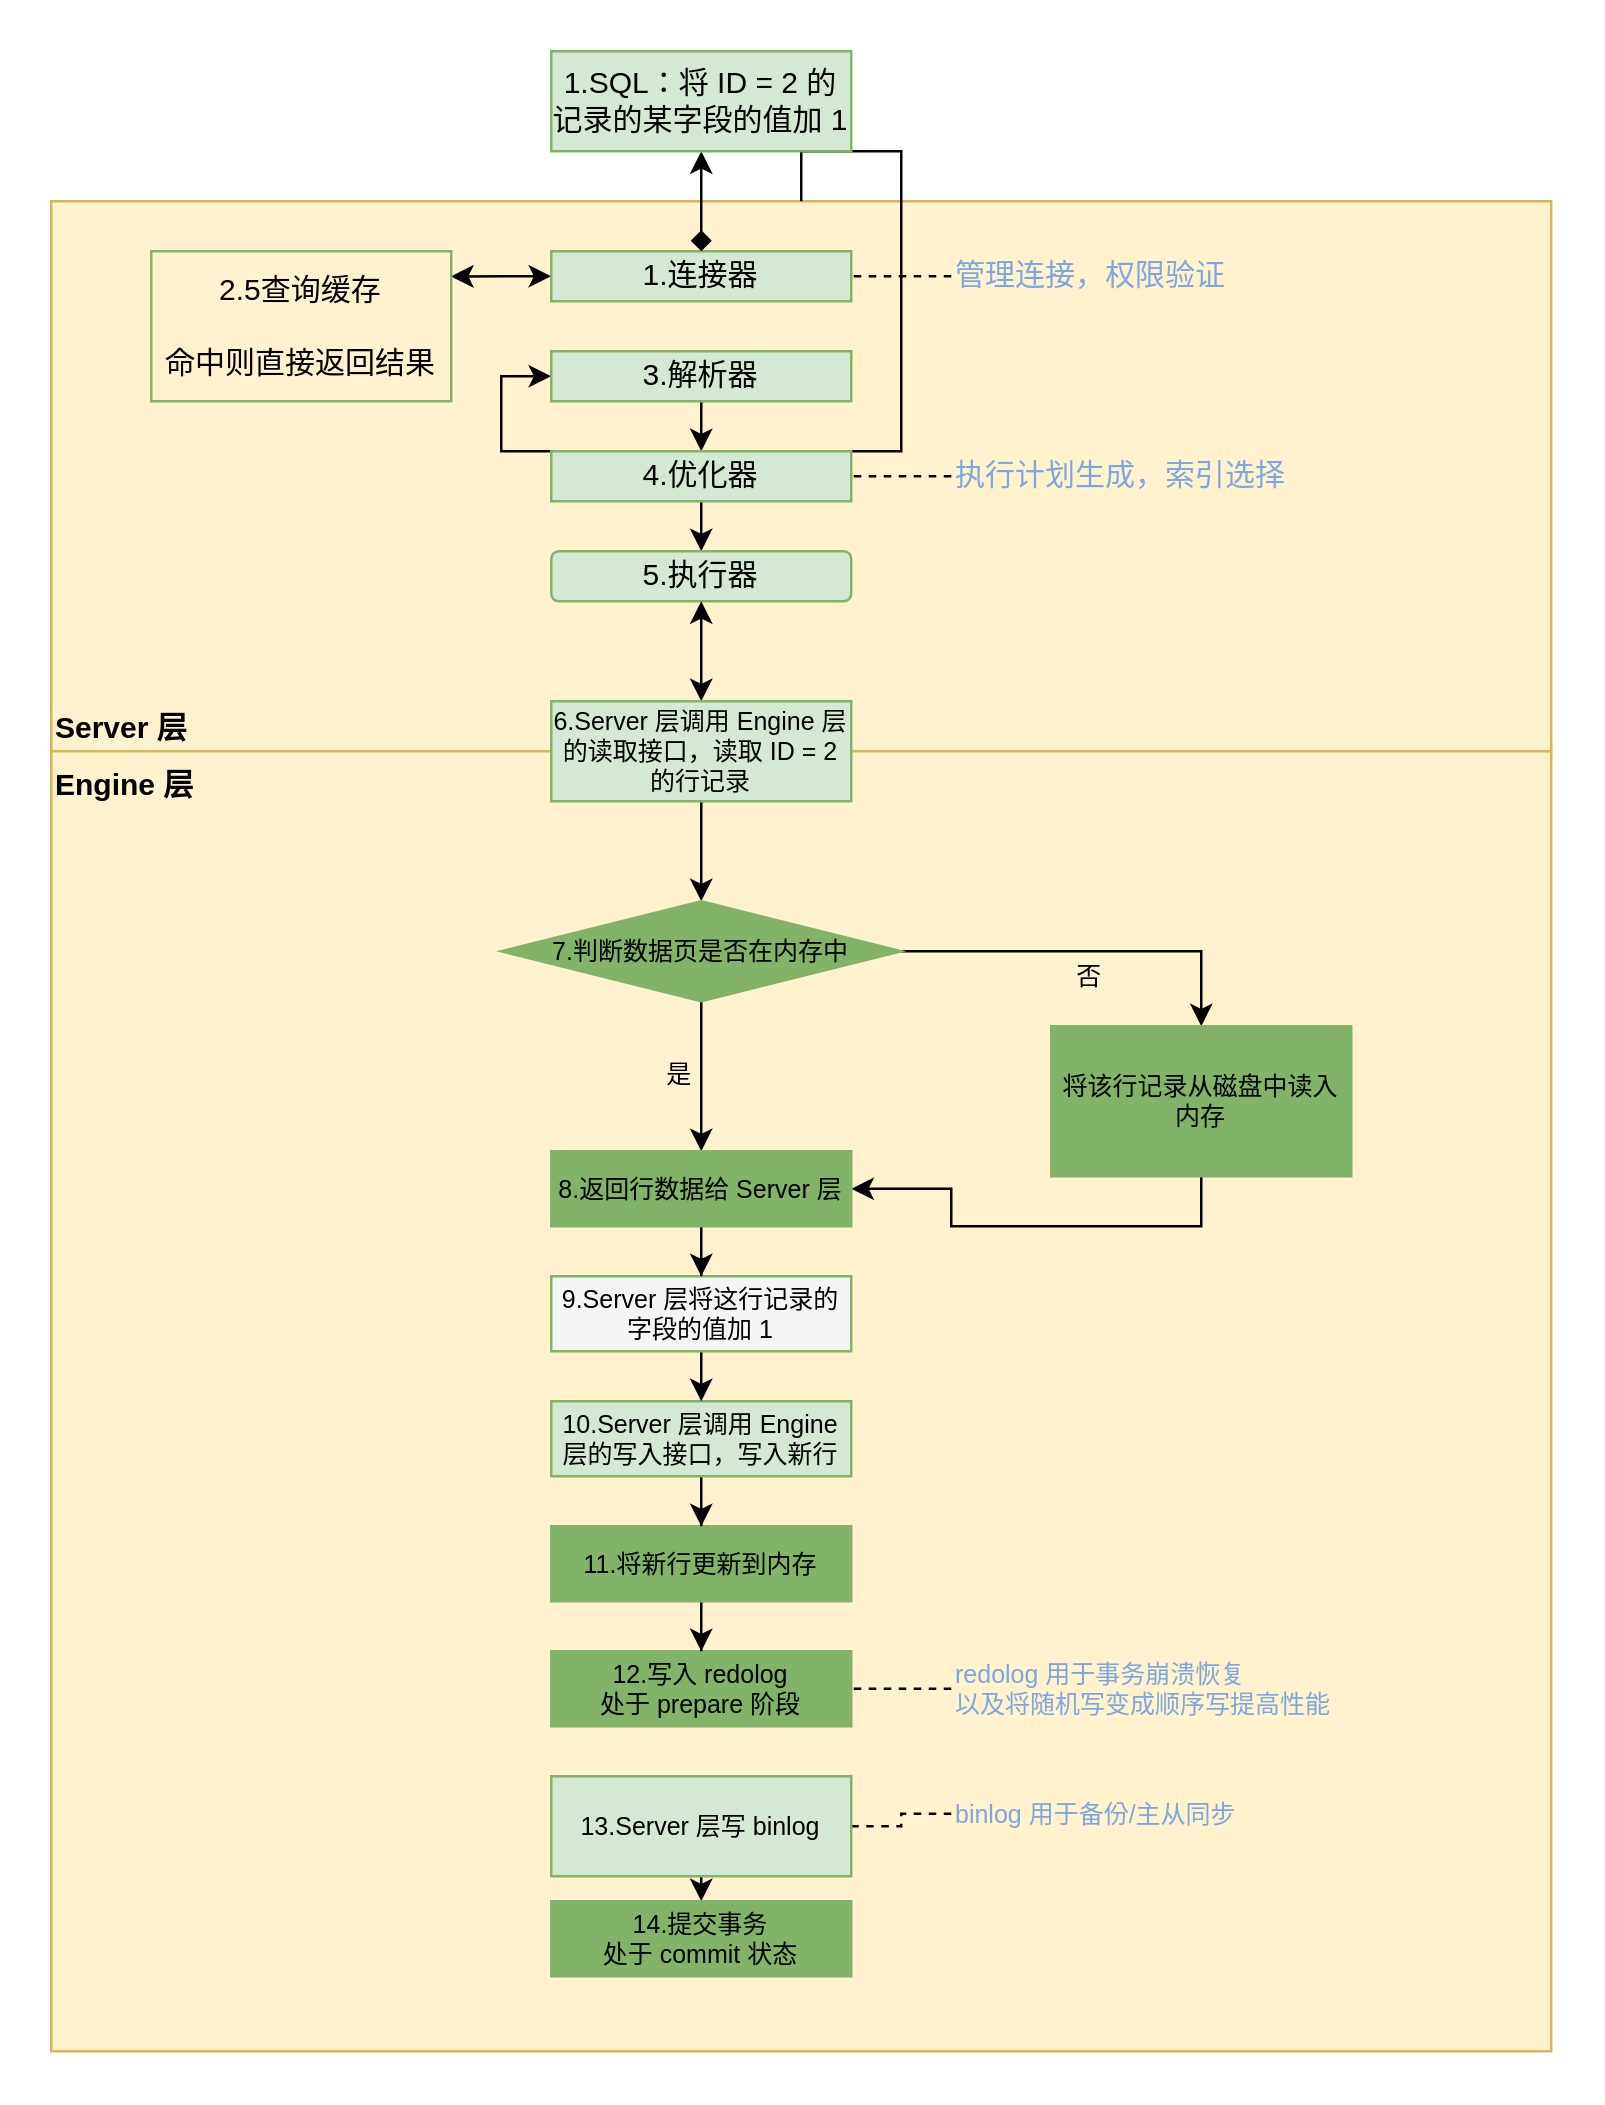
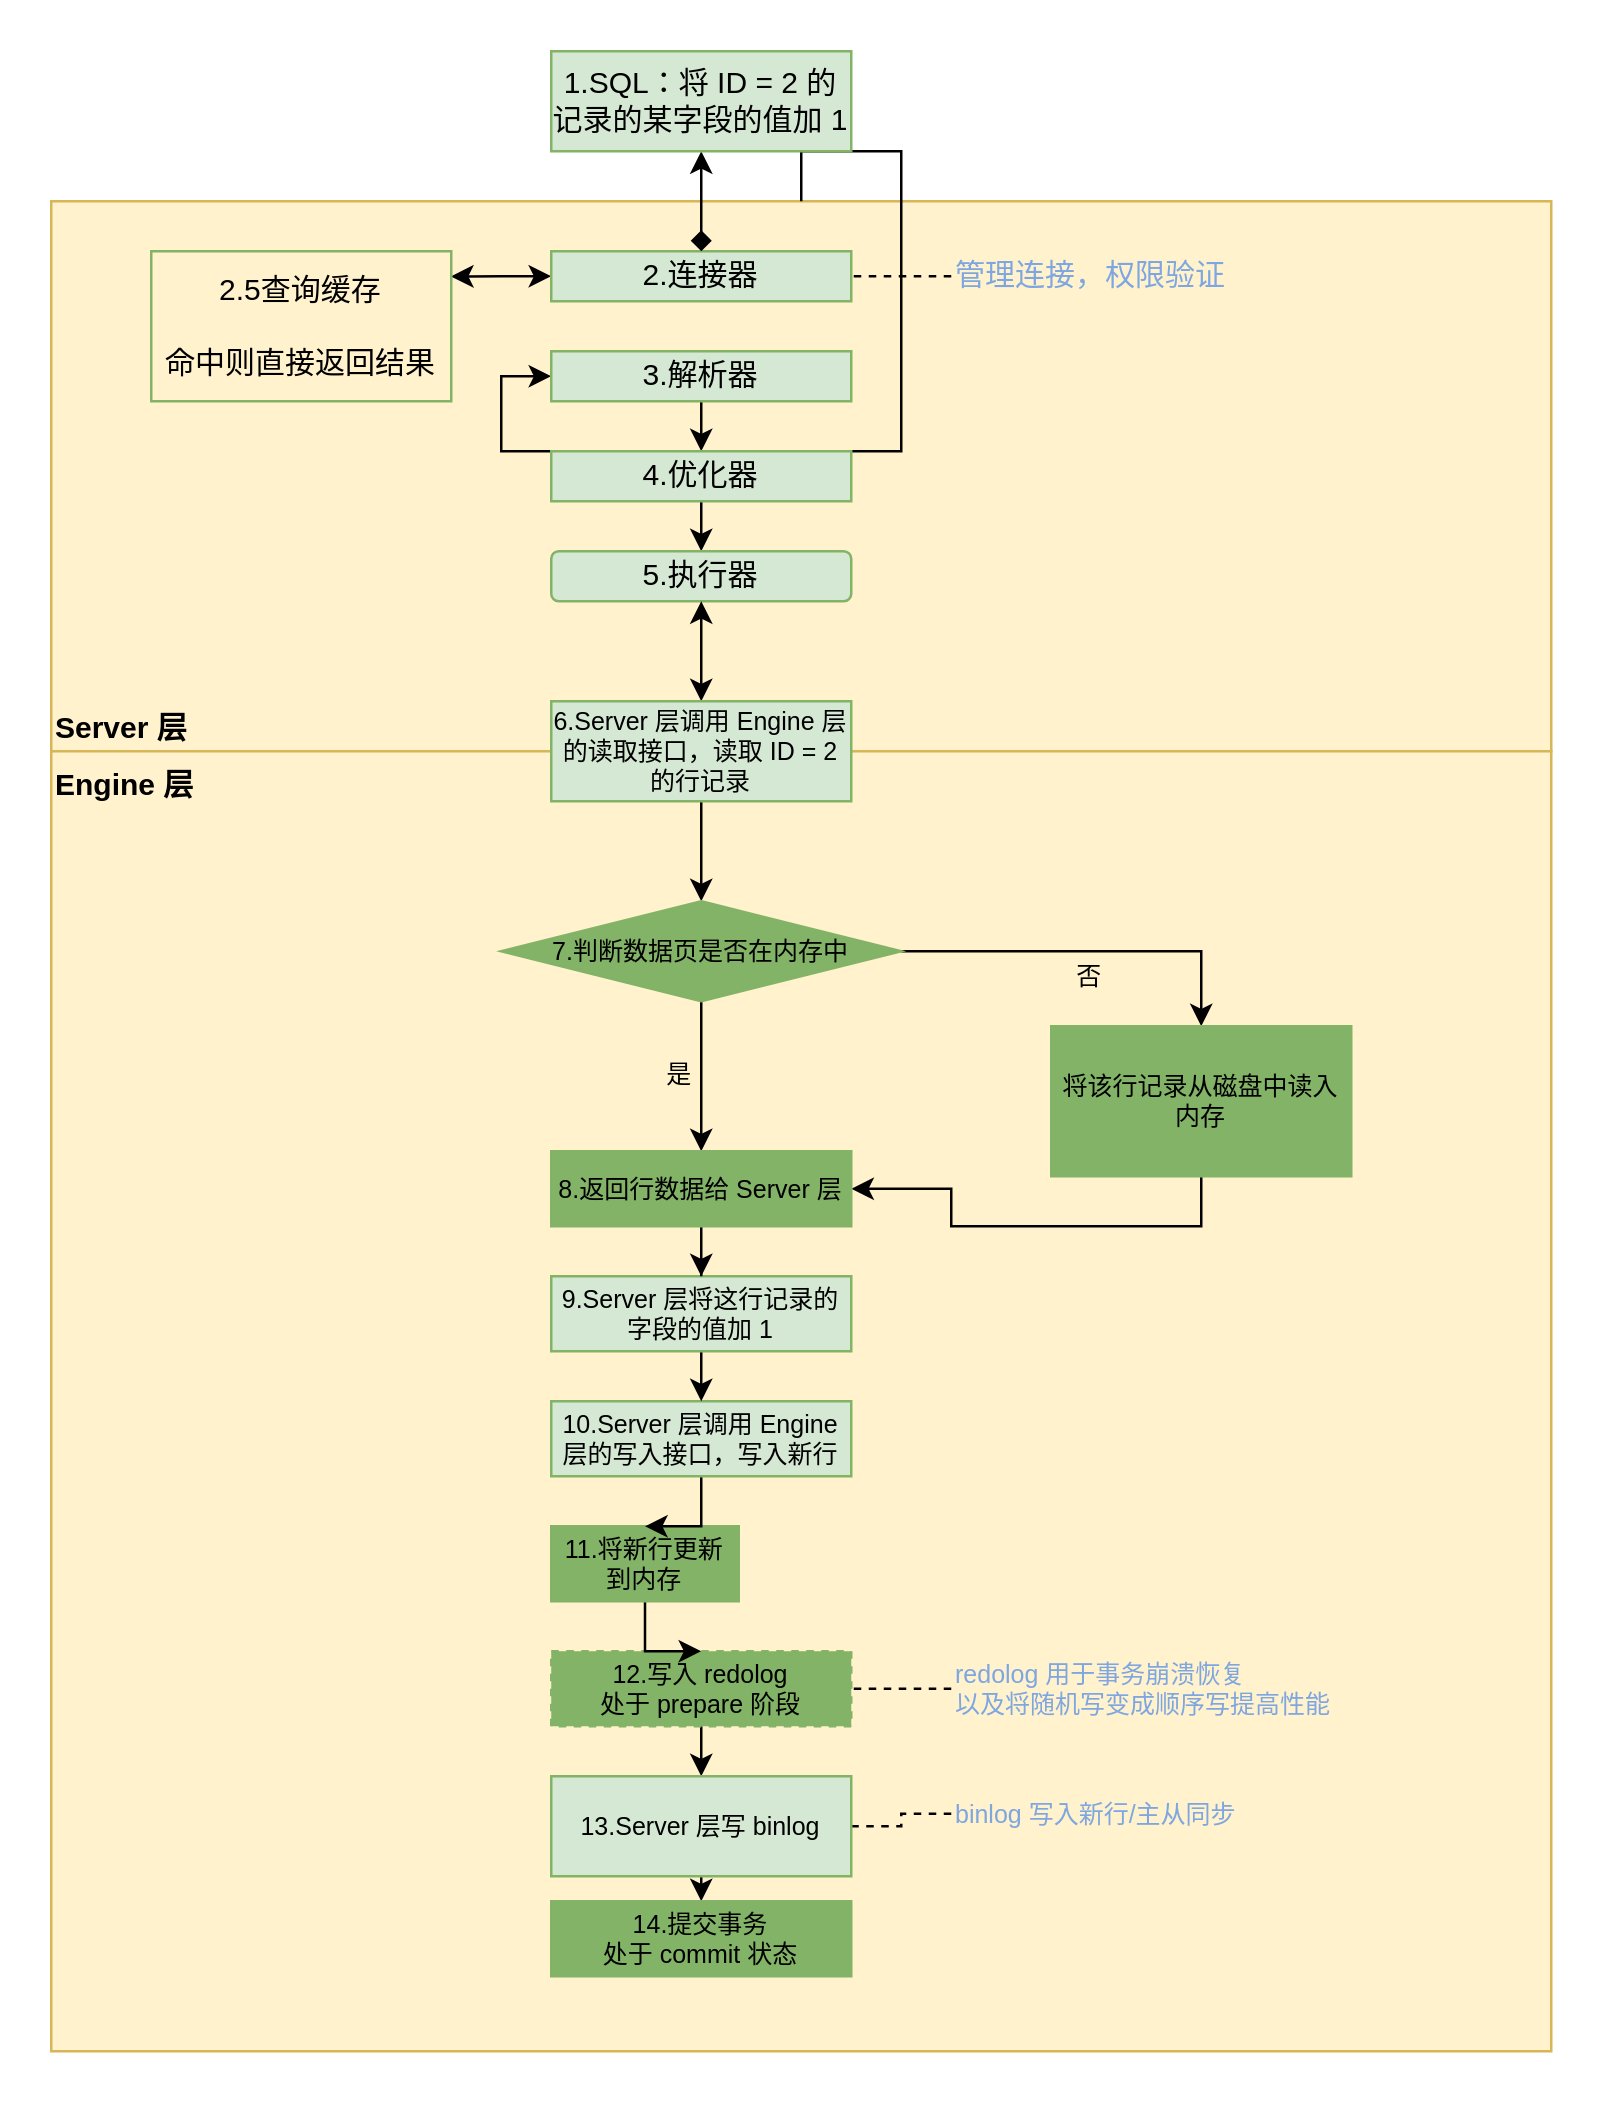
node "1.连接器": label "1.连接器" -> "2.连接器"
edge "4.优化器" -- "执行计划生成，索引选择": removed
node "执行计划生成，索引选择": removed
node "9.Server 层将这行记录的字段的值加 1": fillcolor #f5f5f5 -> #d5e8d4
node "11.将新行更新到内存": size 300x75 -> 188x75
node "12.写入 redolog 处于 prepare 阶段": style solid -> dashed
edge "12.写入 redolog 处于 prepare 阶段" -> "13.Server 层写 binlog": added
node "binlog 用于备份/主从同步": label "binlog 用于备份/主从同步" -> "binlog 写入新行/主从同步"
